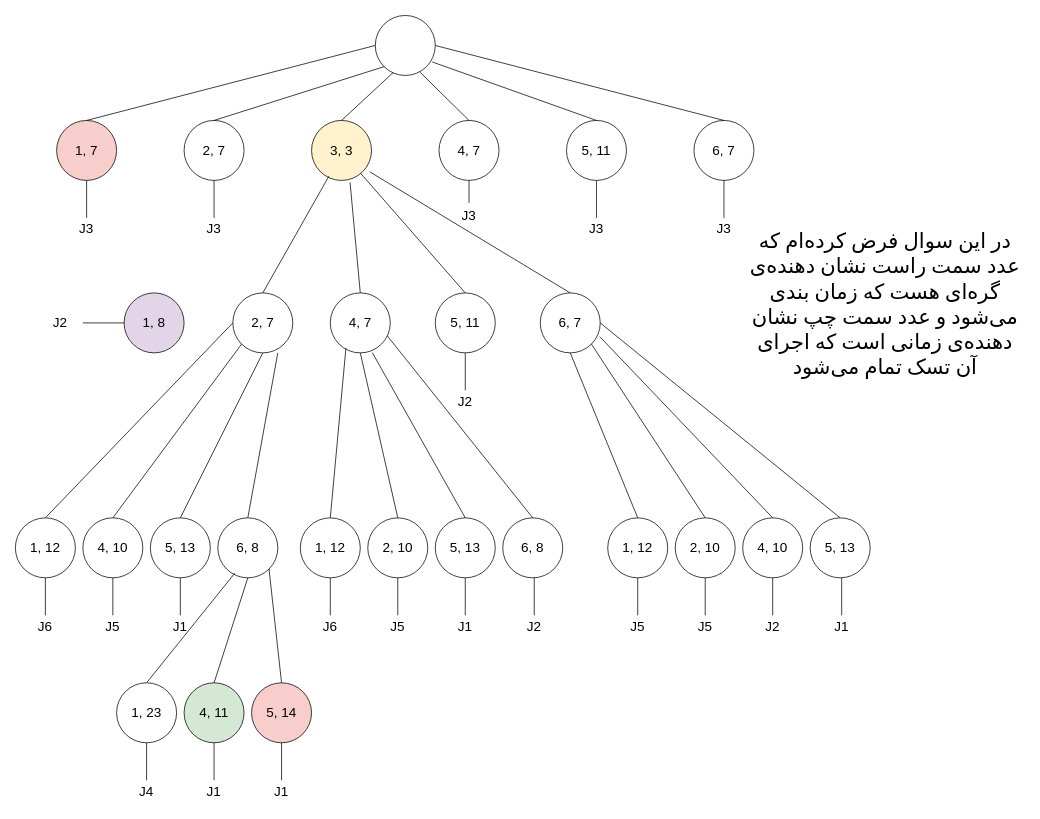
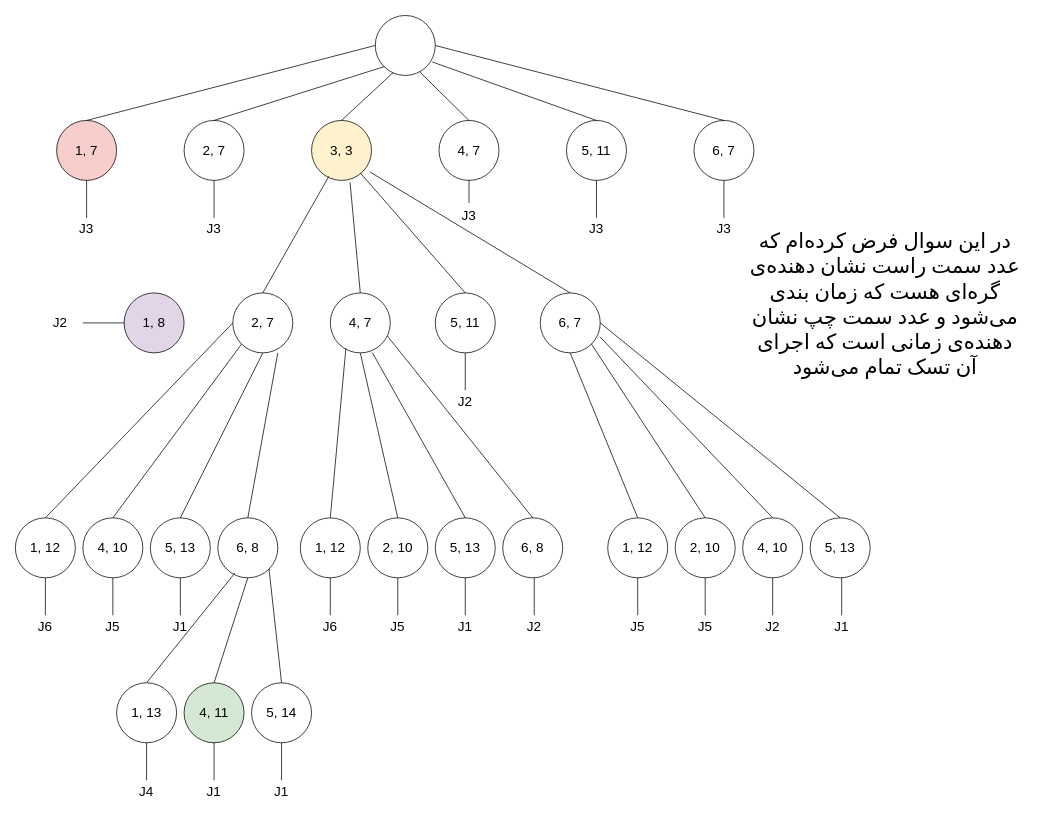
node "1, 23": label "1, 23" -> "1, 13"
node "5, 14": fillcolor #f8cecc -> #ffffff
